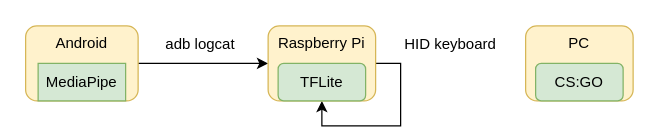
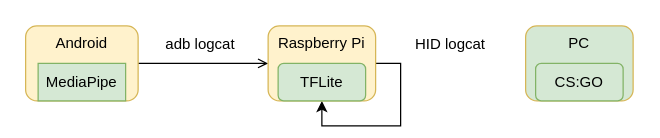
node "PC": fillcolor #fff2cc -> #d5e8d4
node "HID keyboard": label "HID keyboard" -> "HID logcat"
edge "Android" -> "Raspberry Pi": arrowhead classic -> open
